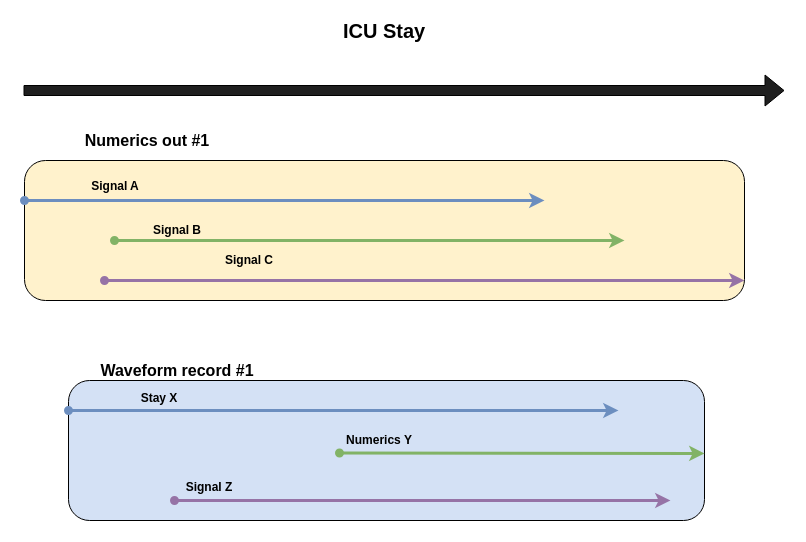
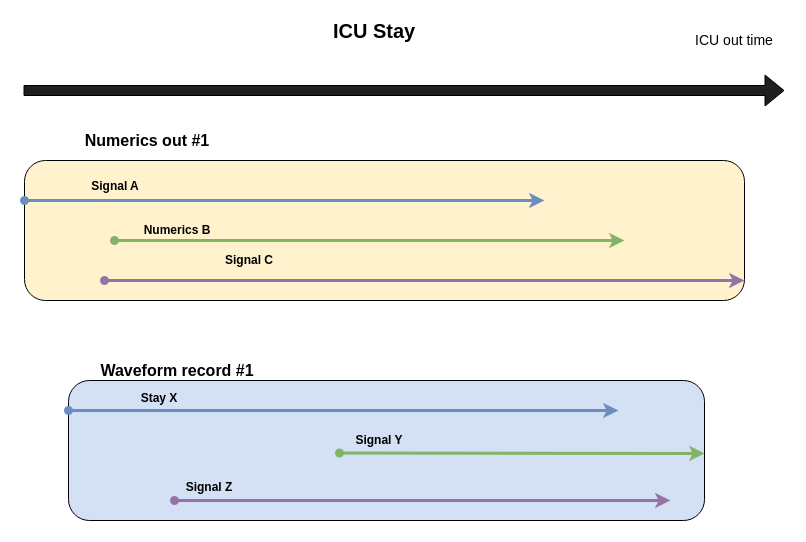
node "ICU Stay": moved (385, 31) -> (375, 31)
node "ICU out time": added
node "Signal B": label "Signal B" -> "Numerics B"
node "Numerics Y": label "Numerics Y" -> "Signal Y"
